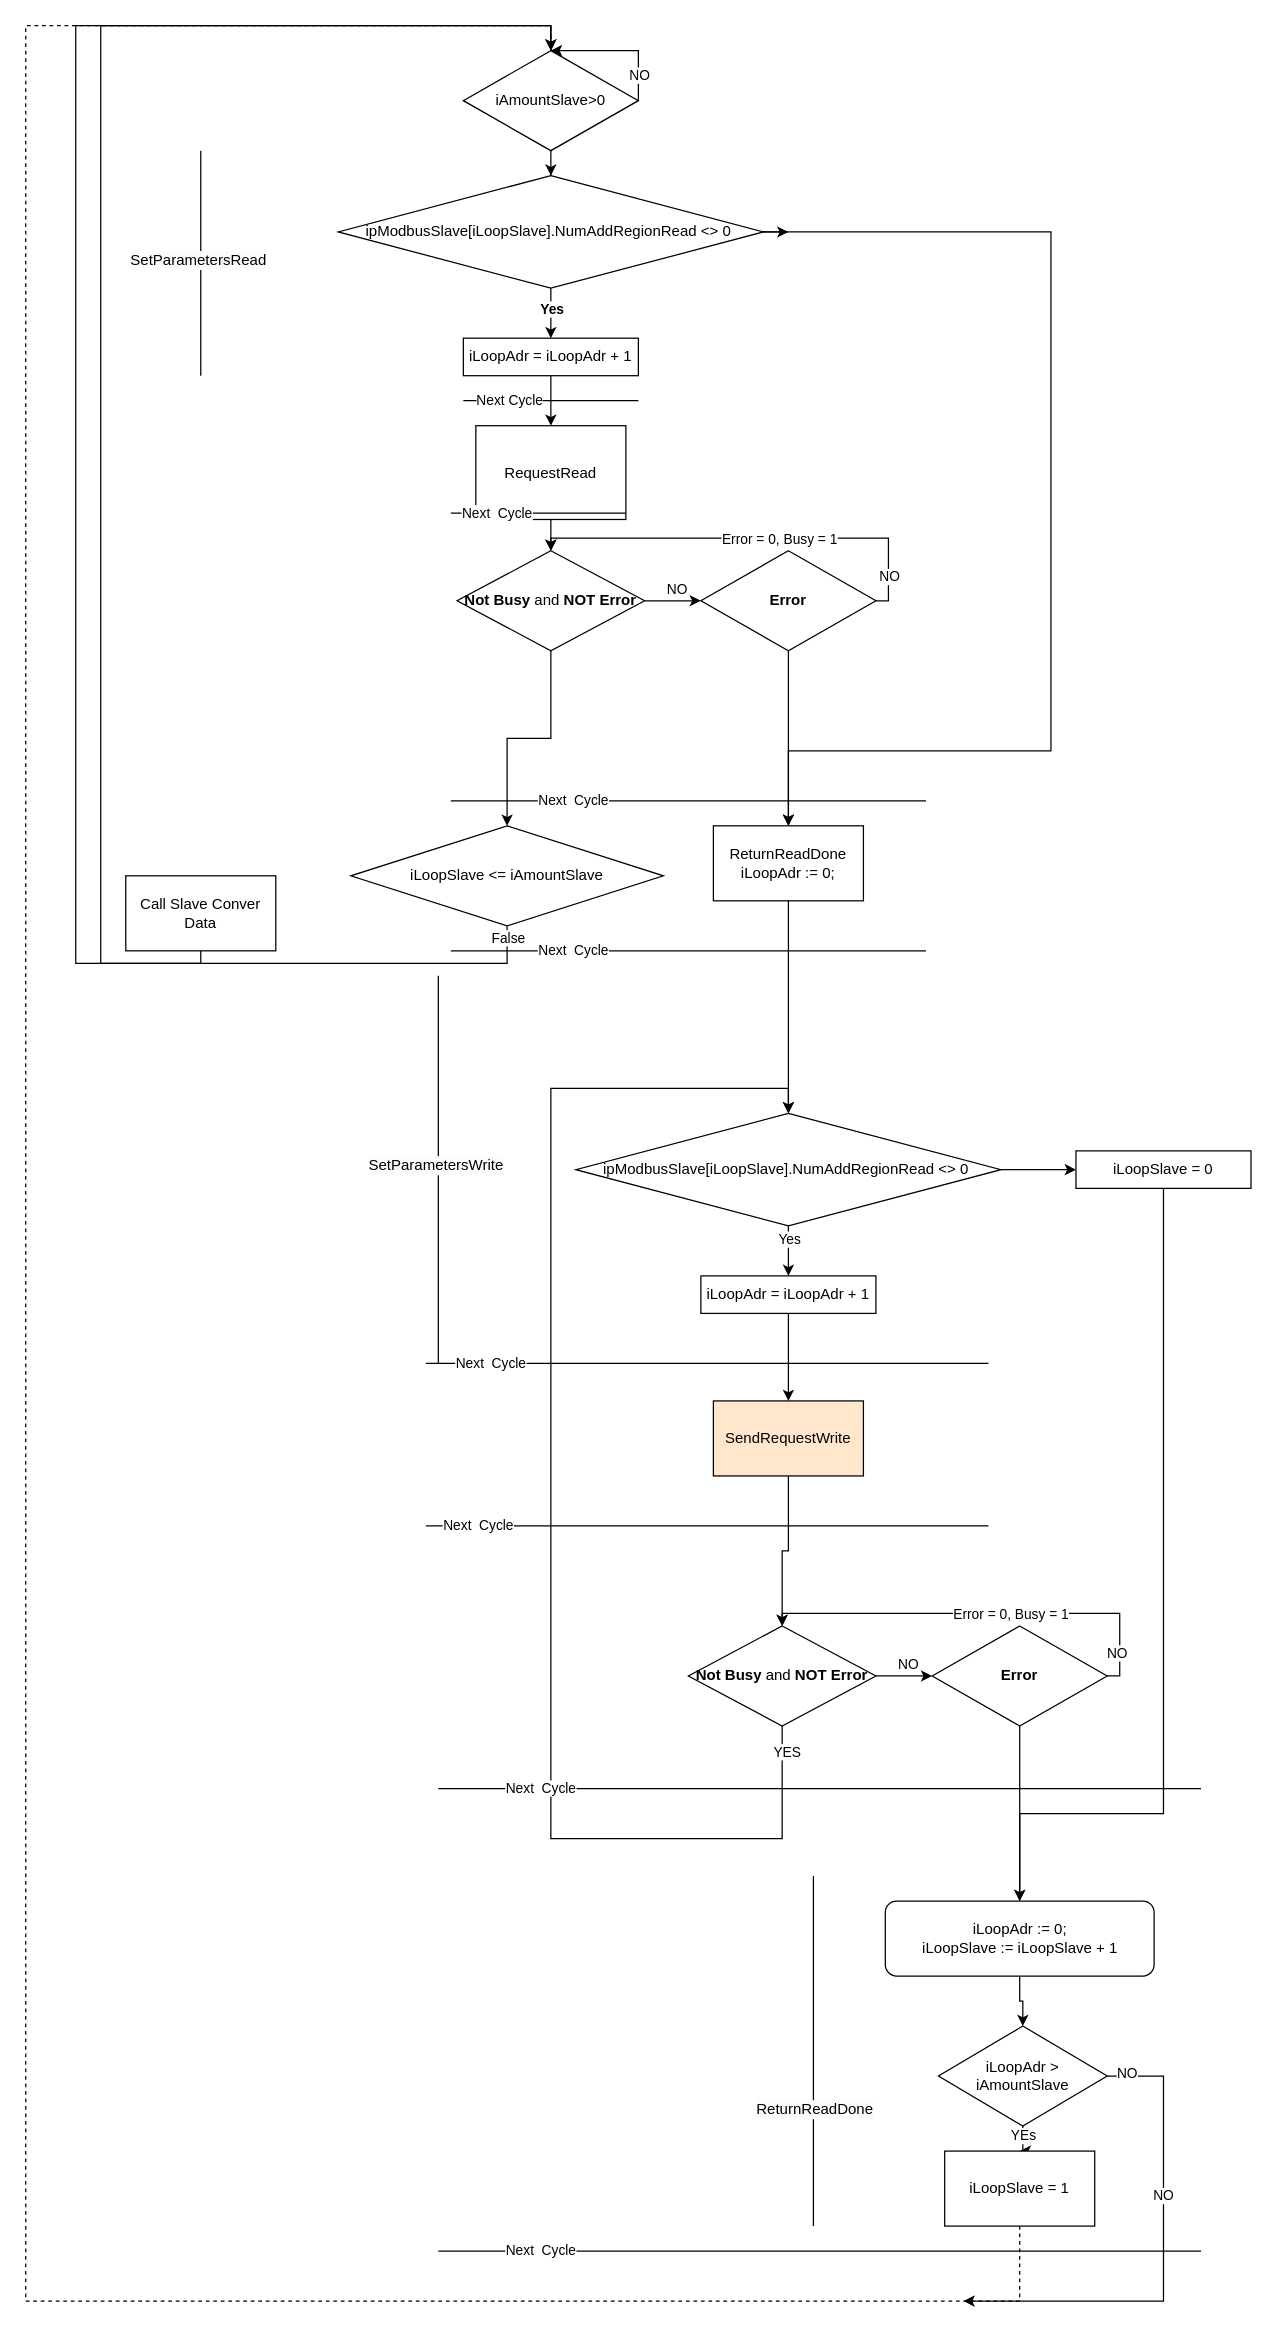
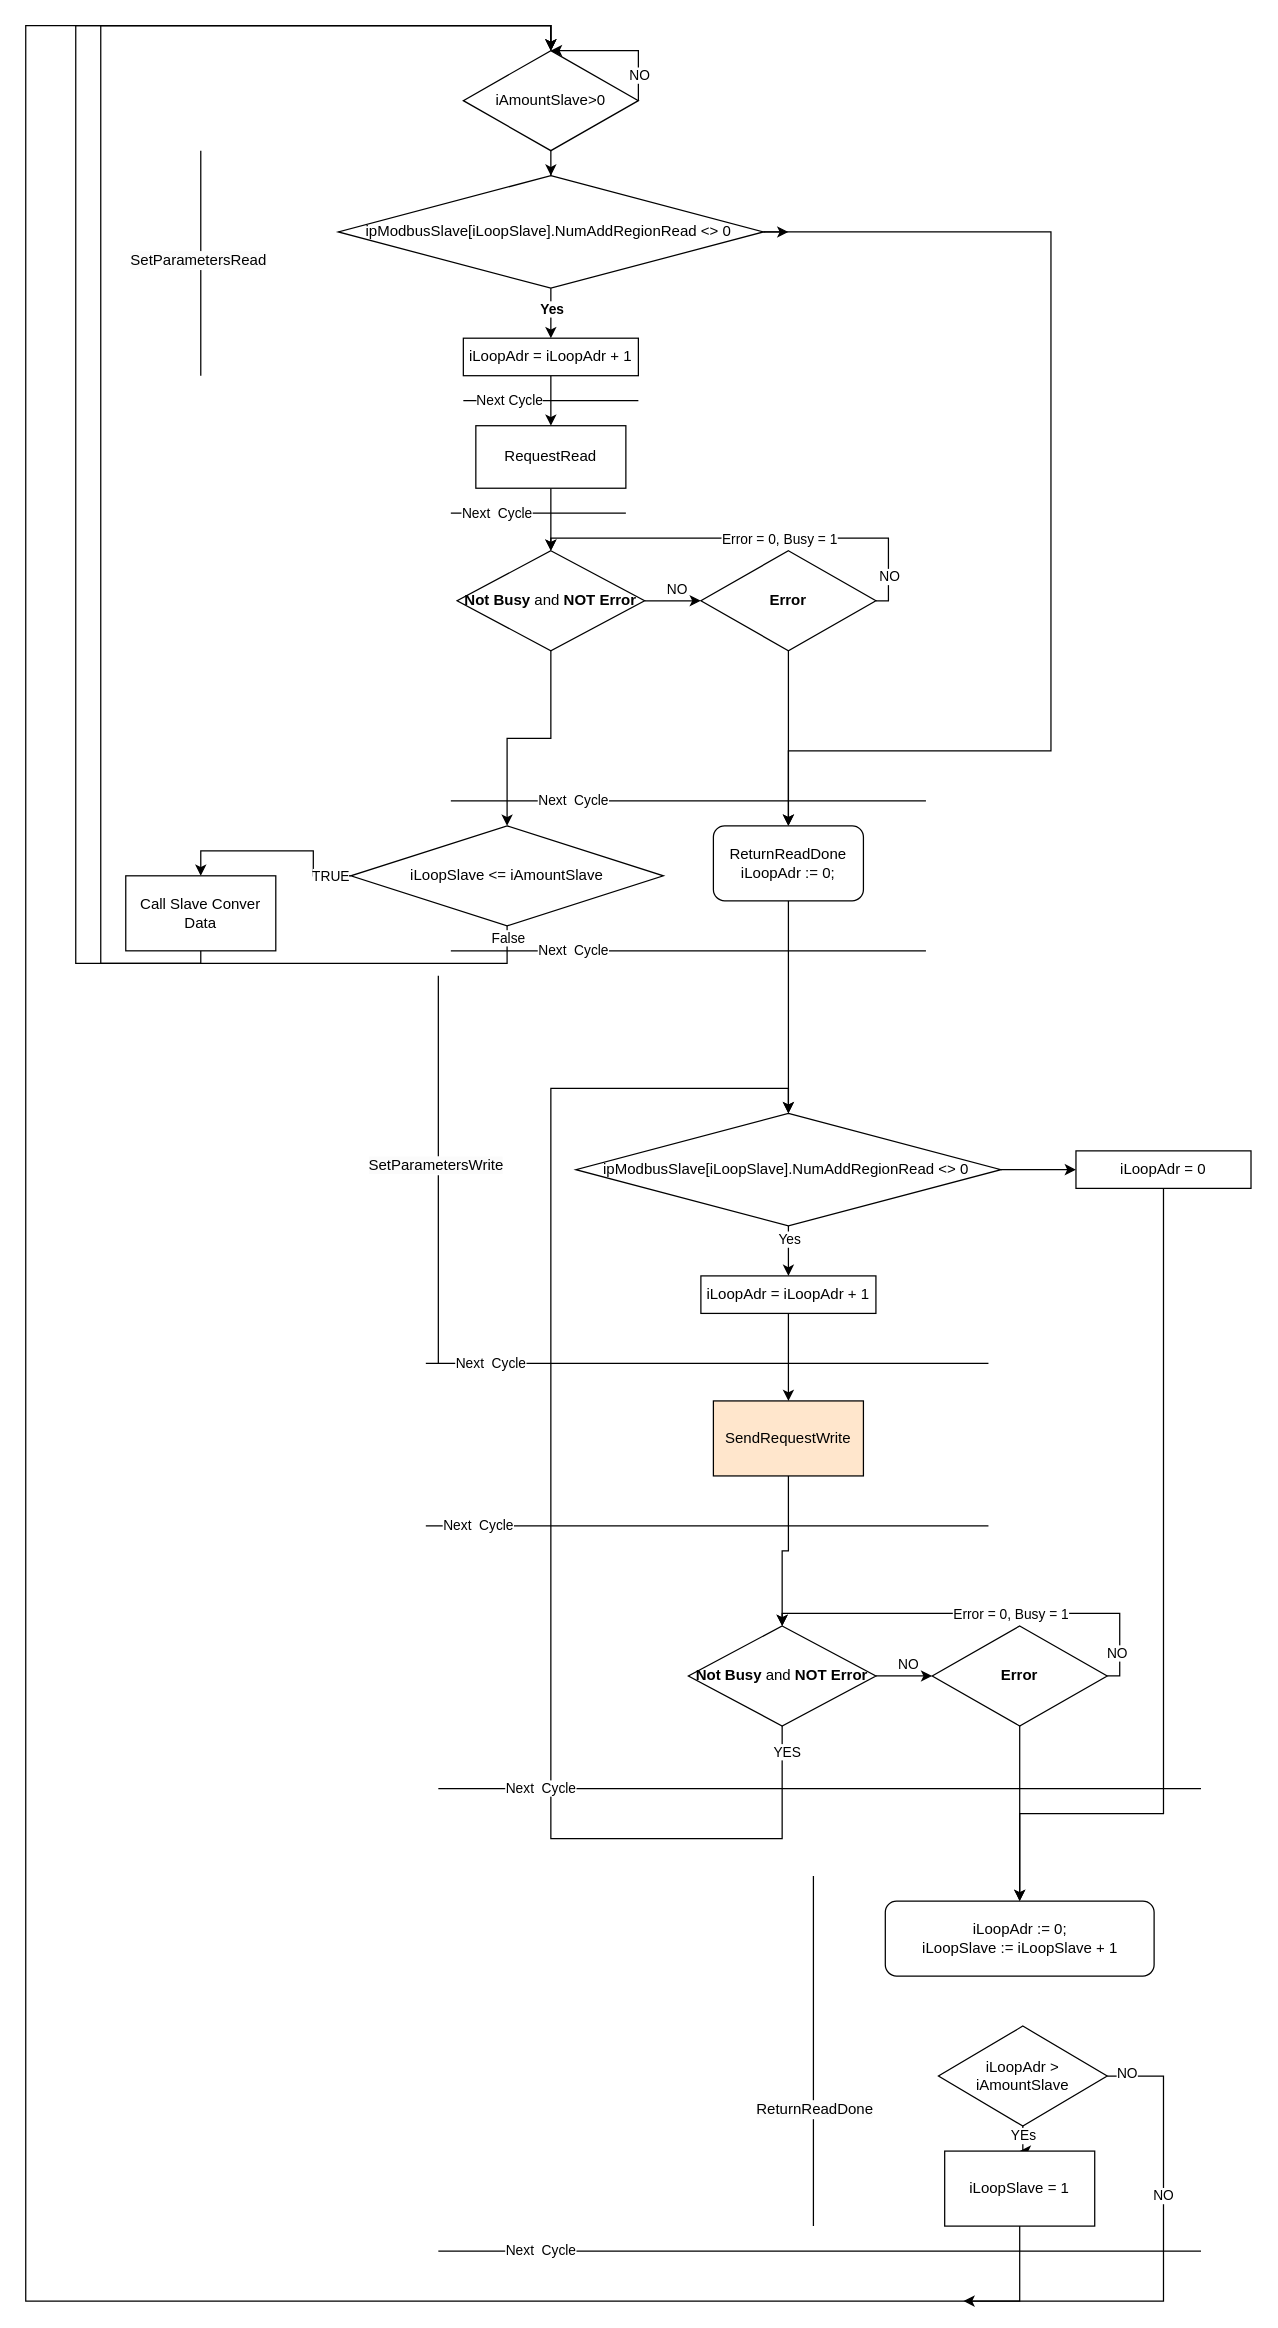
edge "iAmountSlave>0" -- "Call Slave Conver Data": arrowhead none -> classic
node "RequestRead": size 150x94 -> 150x63
edge "iLoopSlave <= iAmountSlave" -> "Call Slave Conver Data": added, label "TRUE"
node "ReturnReadDone iLoopAdr := 0;": shape rectangle -> rounded rectangle
node "iLoopSlave = 0": label "iLoopSlave = 0" -> "iLoopAdr = 0"
edge "iLoopSlave = 1" -> "iAmountSlave>0": style dashed -> solid
edge "iLoopAdr := 0; iLoopSlave := iLoopSlave + 1" -> "iLoopAdr > iAmountSlave": removed
